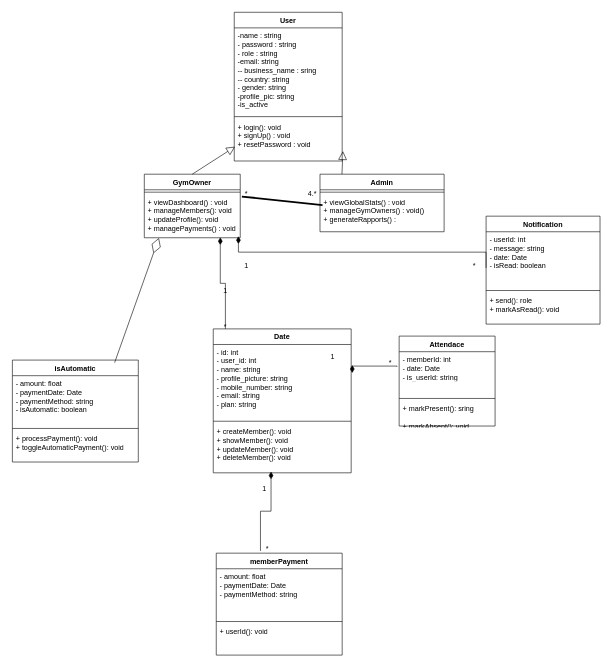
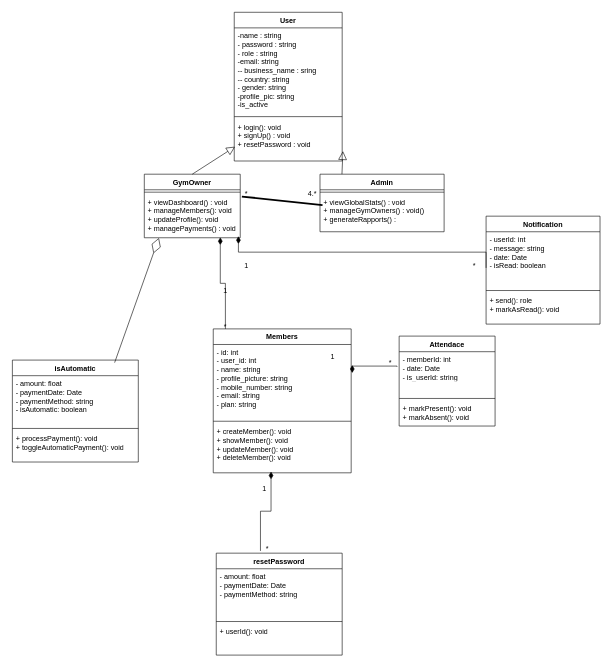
node "Date": label "Date" -> "Members"
node "+ markPresent(): sring + markAbsent(): void": label "+ markPresent(): sring + markAbsent(): void" -> "+ markPresent(): void + markAbsent(): void"
node "memberPayment": label "memberPayment" -> "resetPassword"
